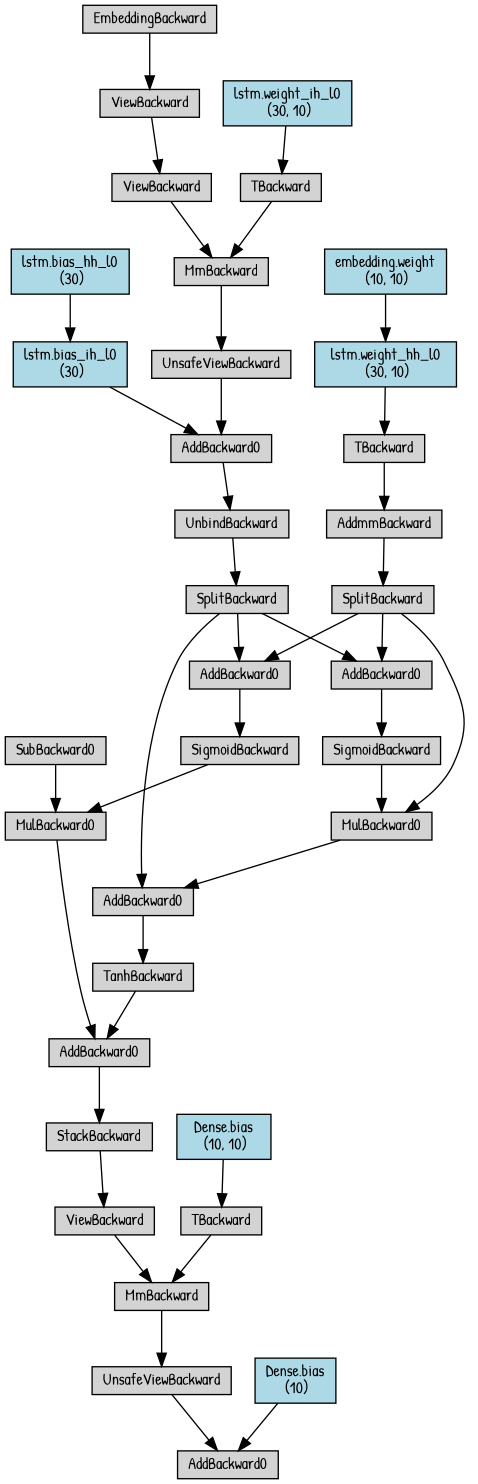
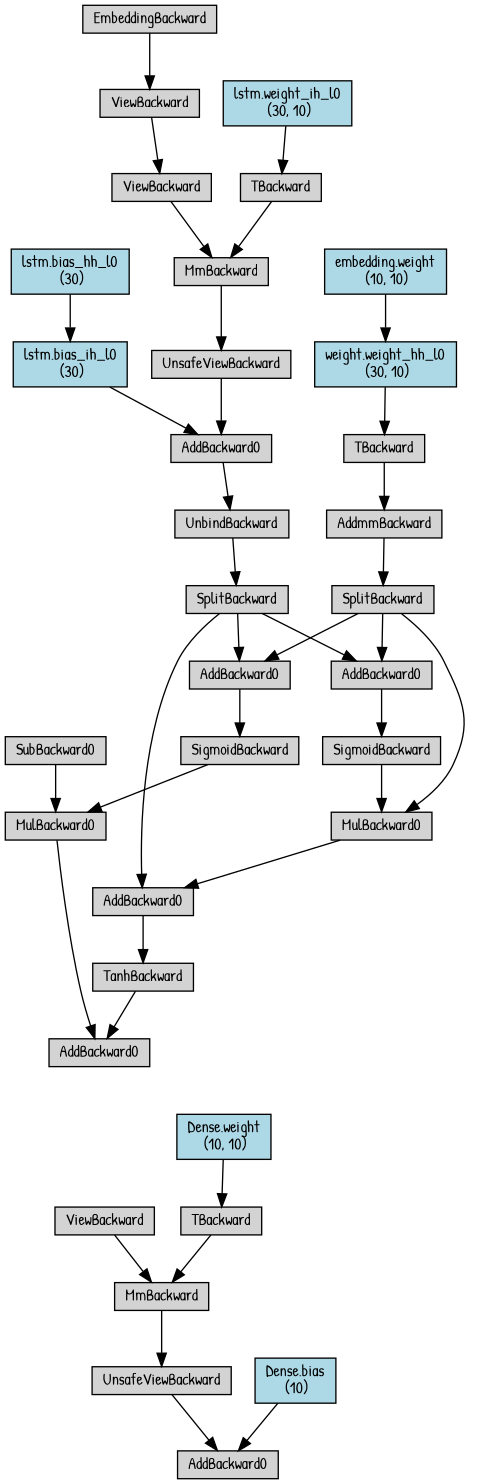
node "lstm.weight_hh_l0 (30, 10)": label "lstm.weight_hh_l0 (30, 10)" -> "weight.weight_hh_l0 (30, 10)"
node "StackBackward": removed
node "Dense.bias (10, 10)": label "Dense.bias (10, 10)" -> "Dense.weight (10, 10)"
